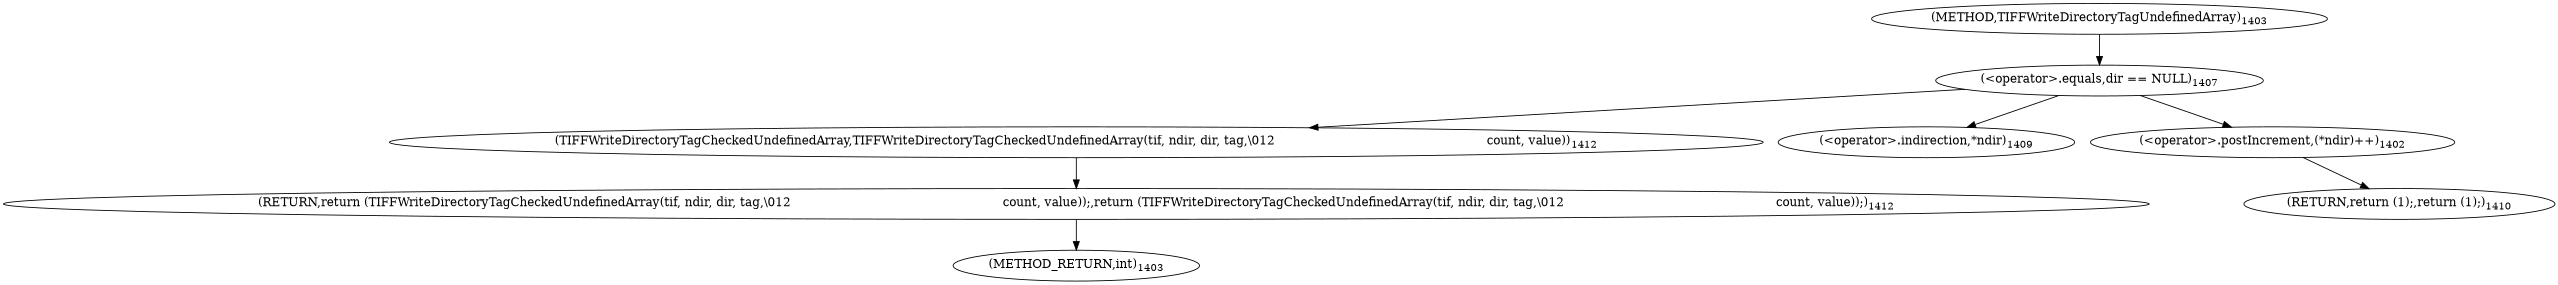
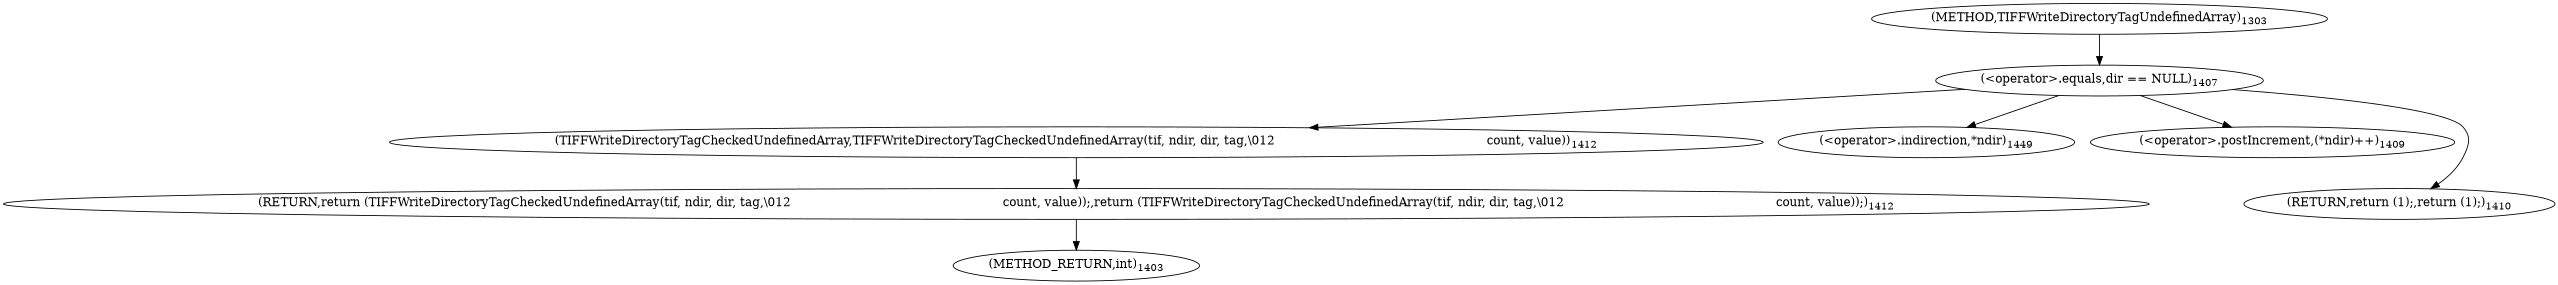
node "(METHOD,TIFFWriteDirectoryTagUndefinedArray)": text "1403" -> "1303"
node "(<operator>.indirection,*ndir)": text "1409" -> "1449"
node "(<operator>.postIncrement,(*ndir)++)": text "1402" -> "1409"
edge "(<operator>.postIncrement,(*ndir)++)" -> "(RETURN,return (1);,return (1);)": now "(<operator>.equals,dir == NULL)" -> "(RETURN,return (1);,return (1);)"
